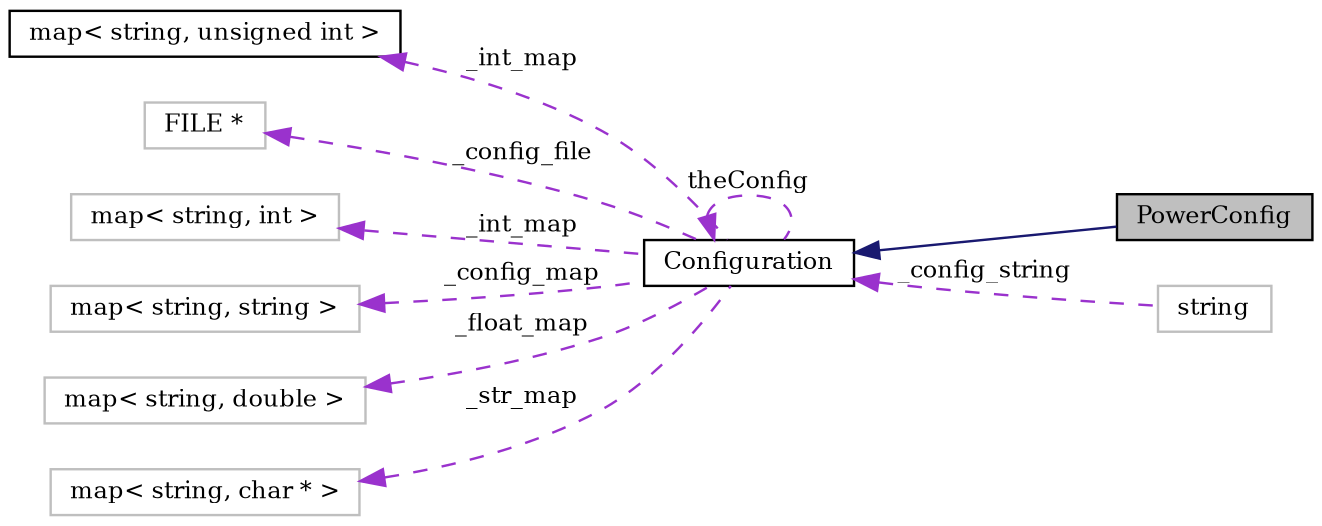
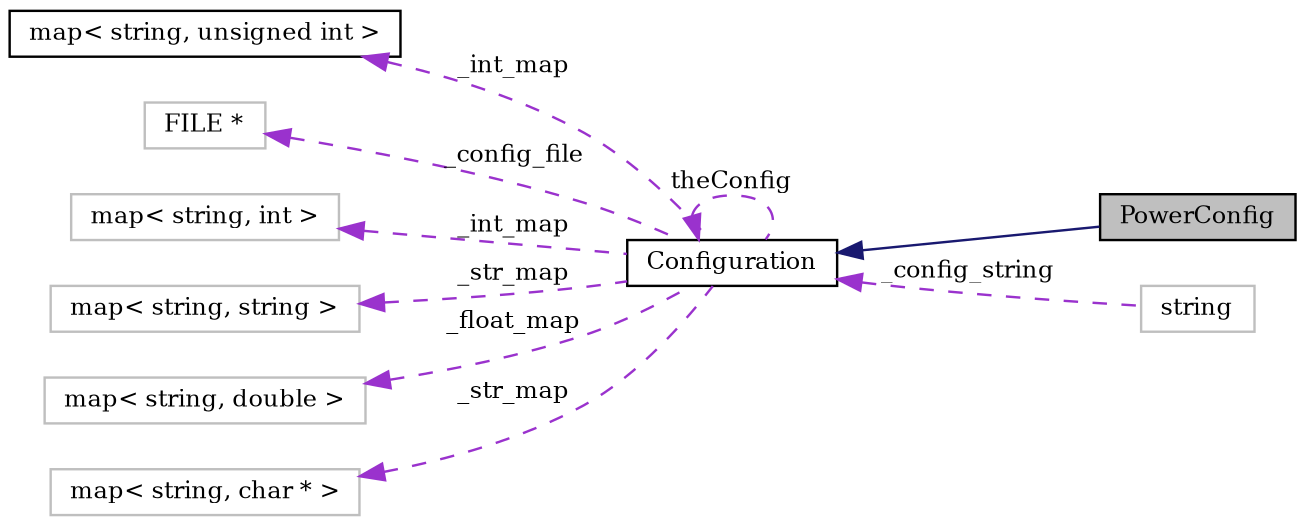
edge "Configuration" -> "map< string, string >": label "_config_map" -> "_str_map"
